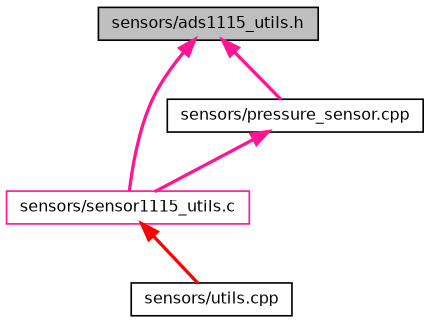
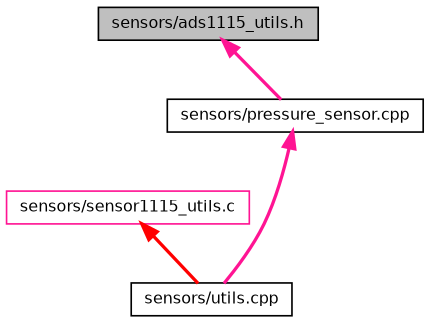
edge "sensors/sensor1115_utils.c" -> "sensors/ads1115_utils.h": removed
edge "sensors/sensor1115_utils.c" -> "sensors/pressure_sensor.cpp": now "sensors/utils.cpp" -> "sensors/pressure_sensor.cpp"
